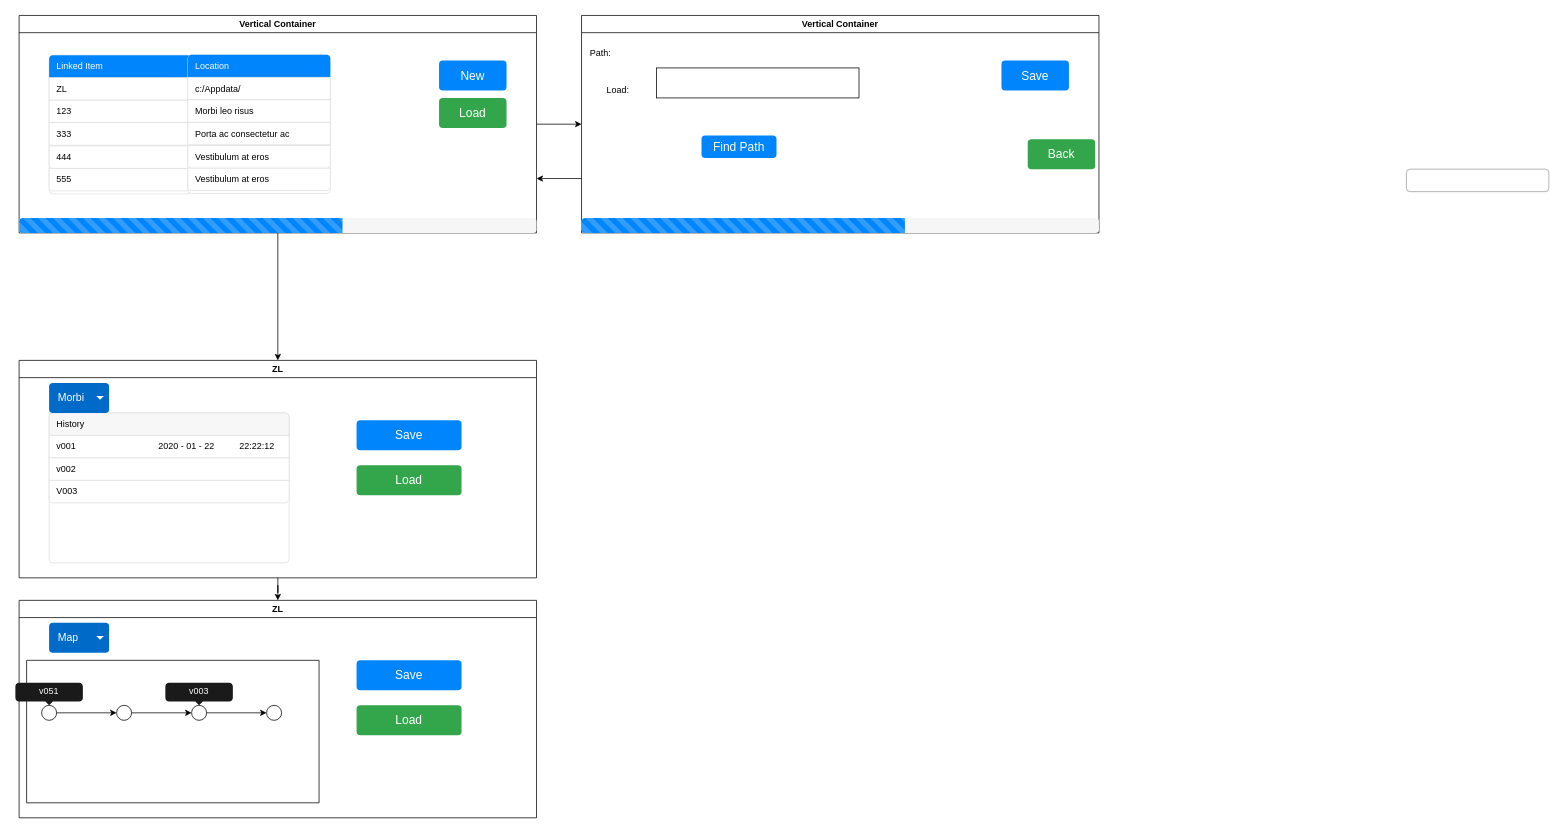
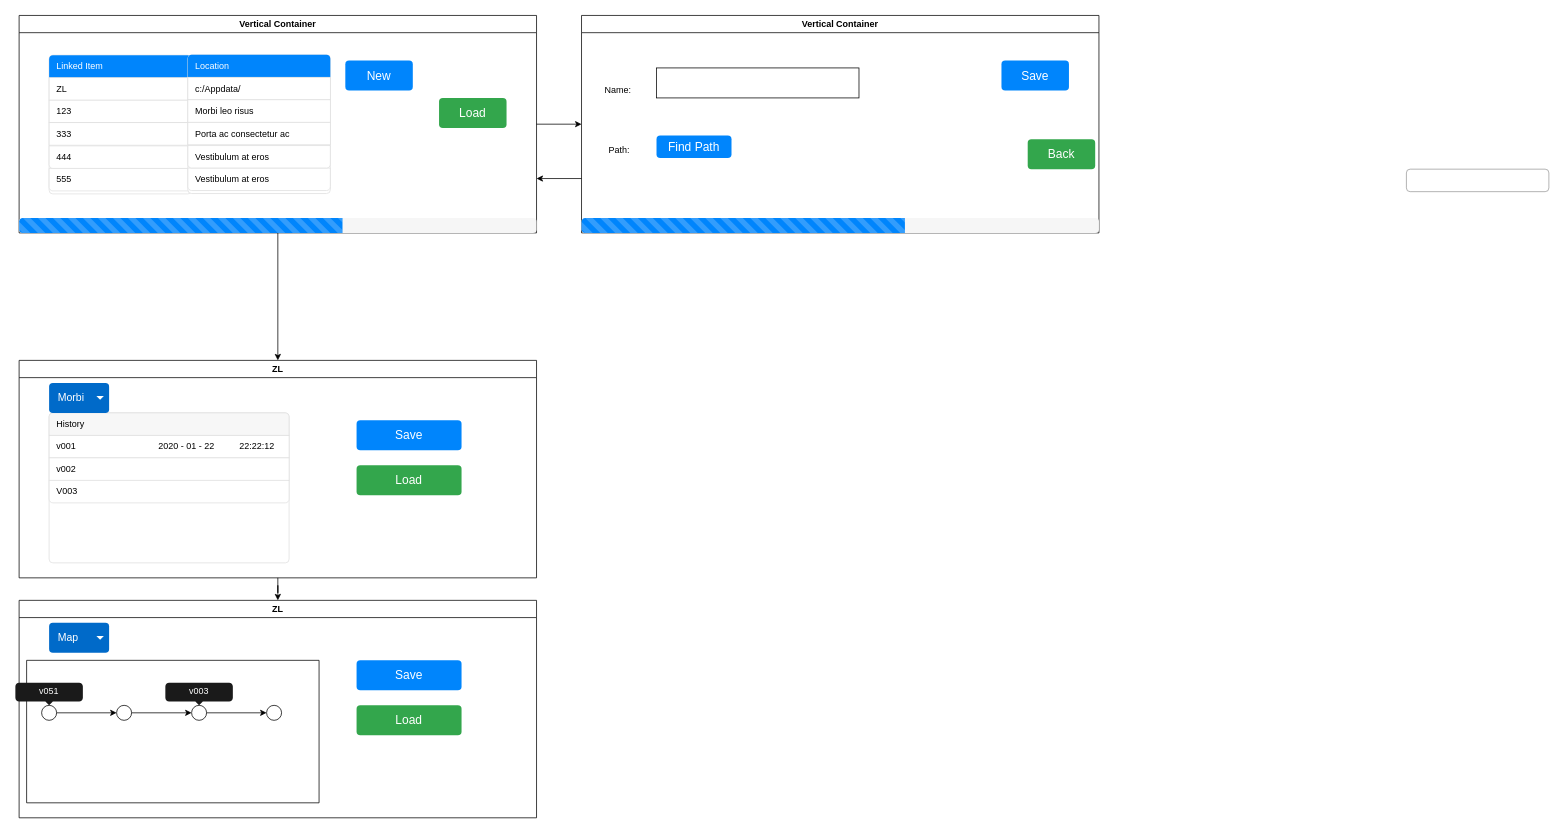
node "Path:": moved (600, 53) -> (619, 150)
node "New": moved (473, 75) -> (379, 75)
node "Load:": label "Load:" -> "Name:"
node "Find Path": moved (739, 147) -> (694, 147)
